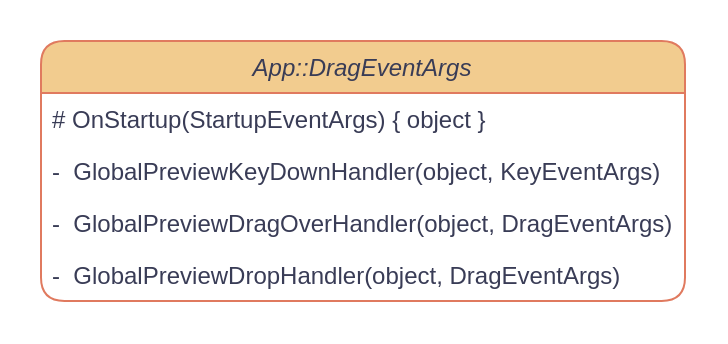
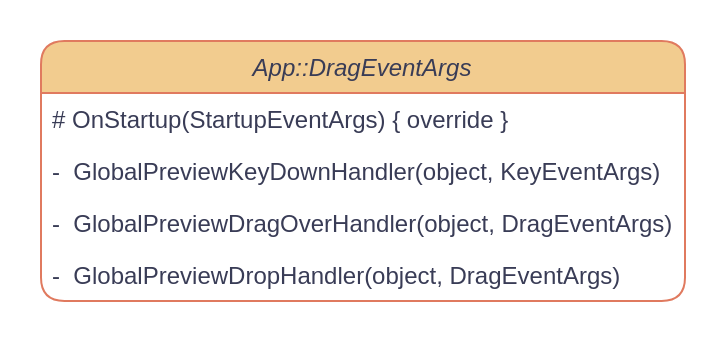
node "# OnStartup(StartupEventArgs) { object }": label "# OnStartup(StartupEventArgs) { object }" -> "# OnStartup(StartupEventArgs) { override }"
